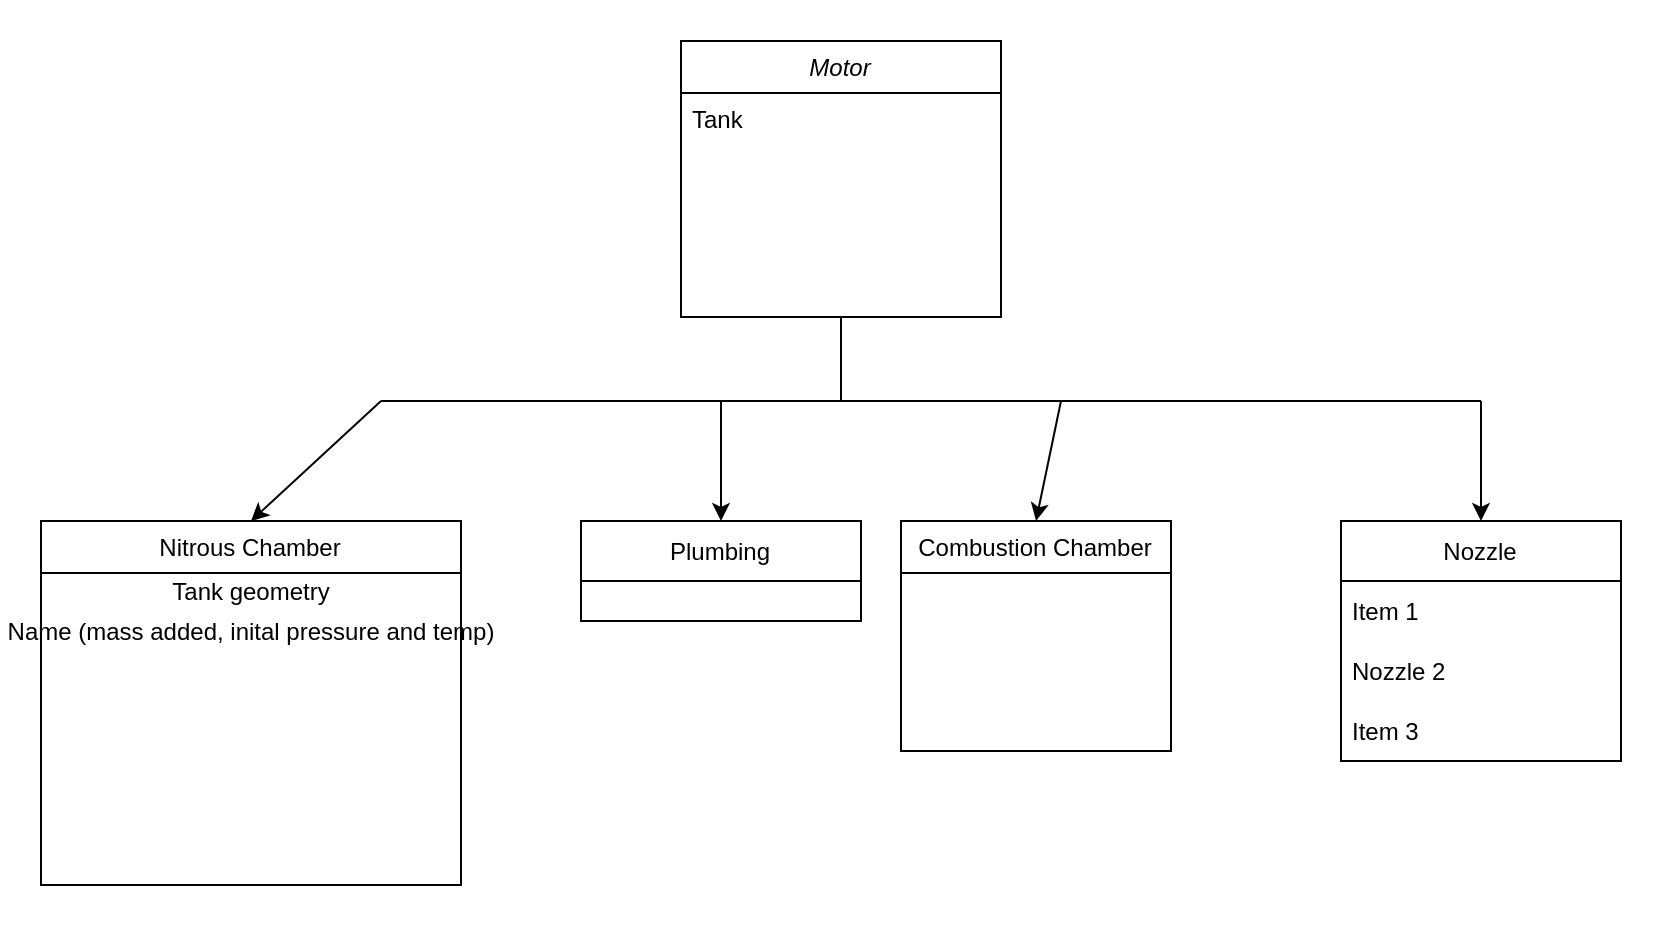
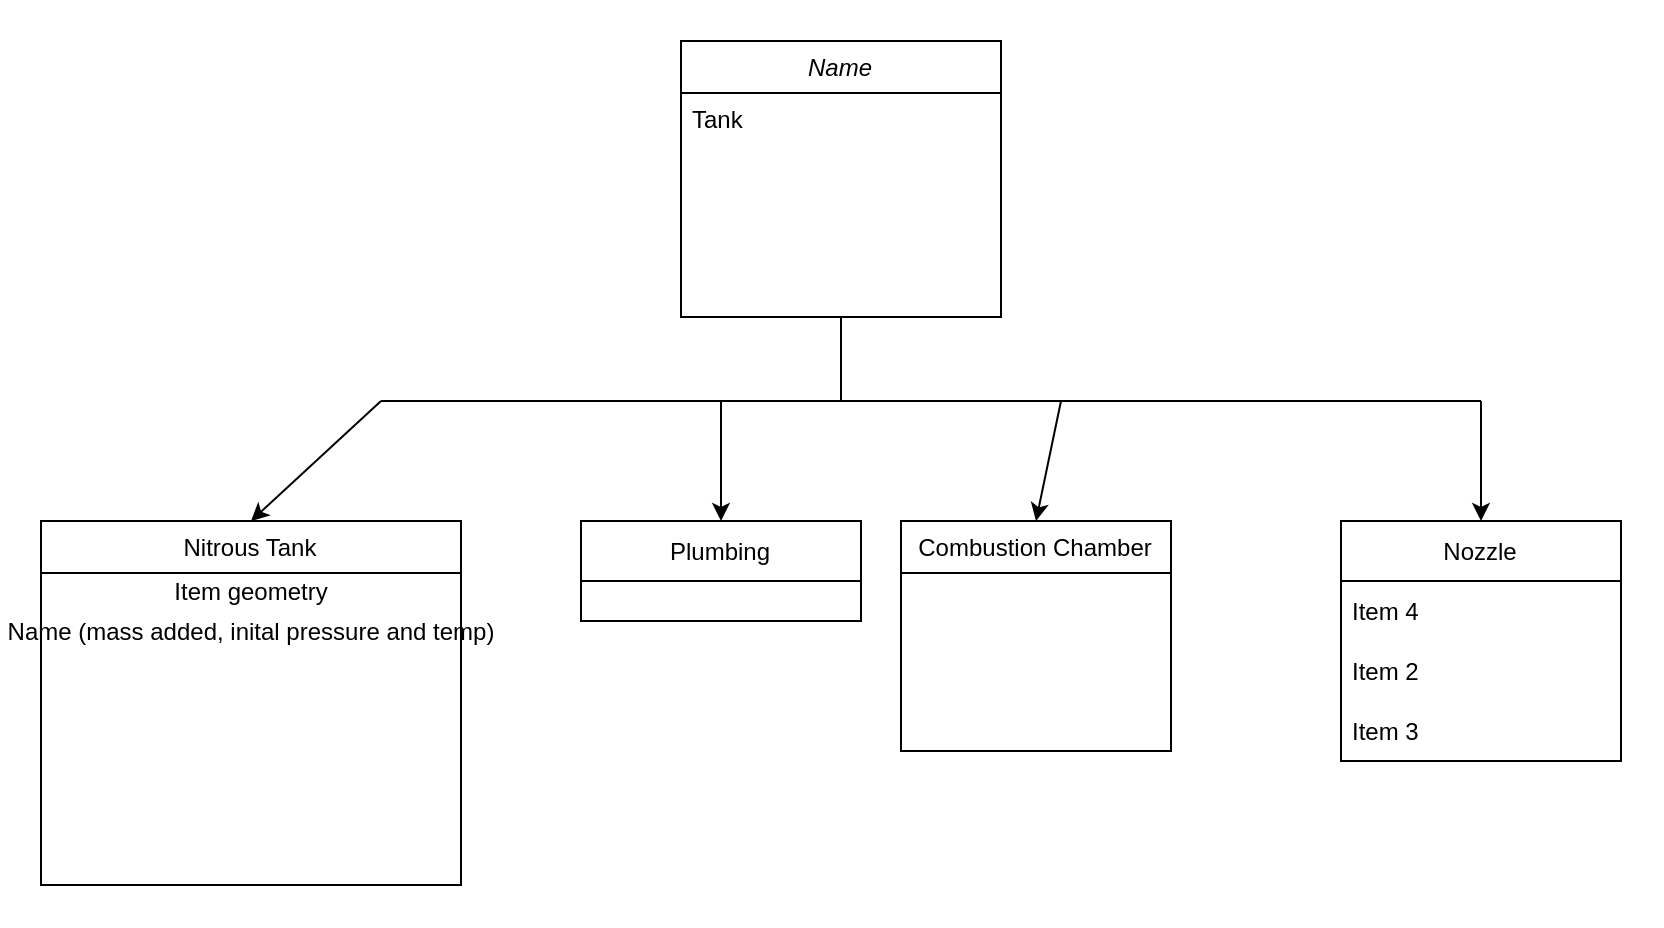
node "Motor": label "Motor" -> "Name"
node "Nitrous Chamber": label "Nitrous Chamber" -> "Nitrous Tank"
node "Tank geometry": label "Tank geometry" -> "Item geometry"
node "Item 1": label "Item 1" -> "Item 4"
node "Nozzle 2": label "Nozzle 2" -> "Item 2"
